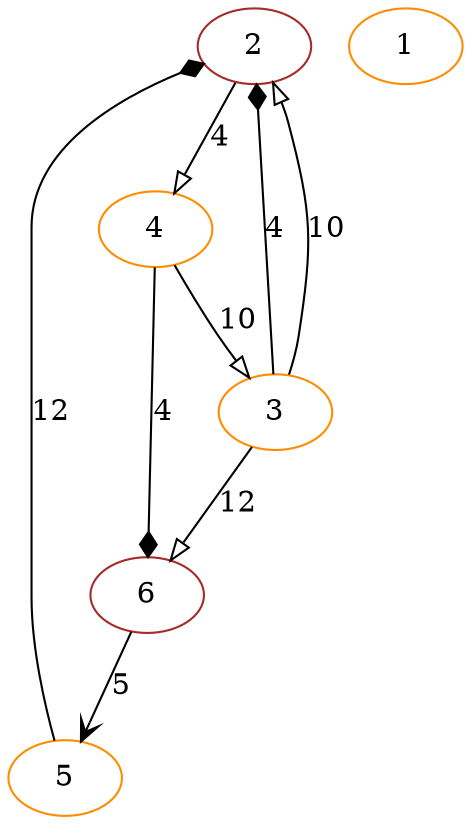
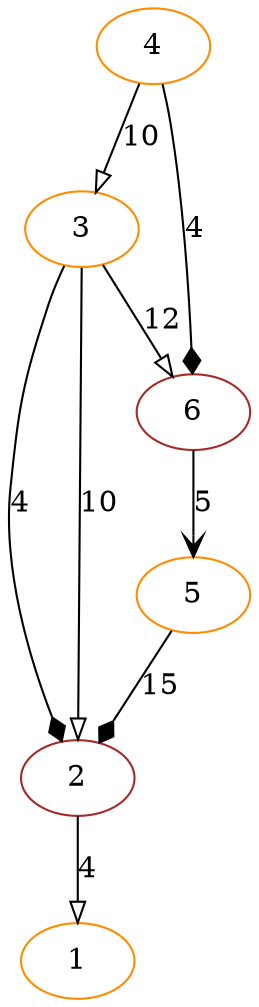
edge "2" -> "4": now "2" -> "1"
edge "5" -> "2": label "12" -> "15"
